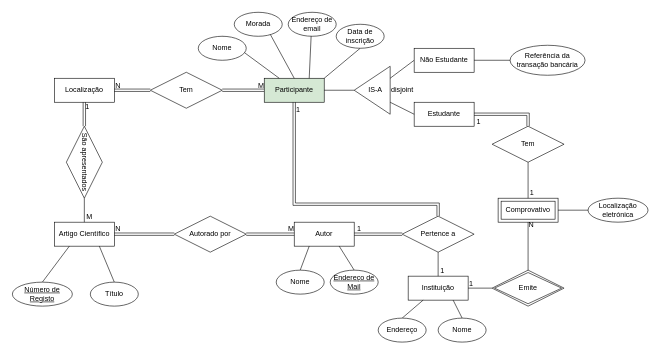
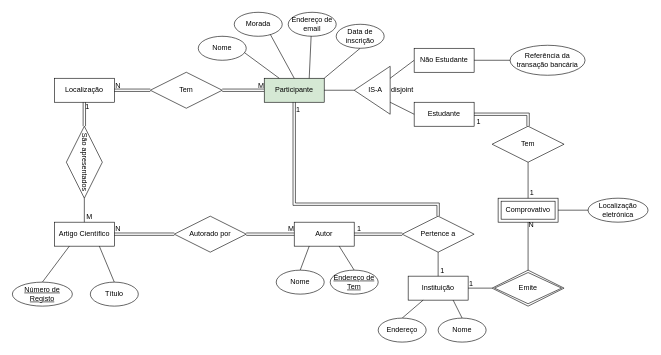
node "Endereço de Mail": label "Endereço de Mail" -> "Endereço de Tem"
